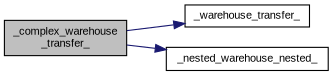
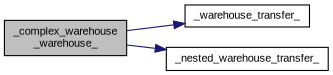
node "_complex_warehouse _transfer_": label "_complex_warehouse _transfer_" -> "_complex_warehouse _warehouse_"
node "_nested_warehouse_nested_": label "_nested_warehouse_nested_" -> "_nested_warehouse_transfer_"
